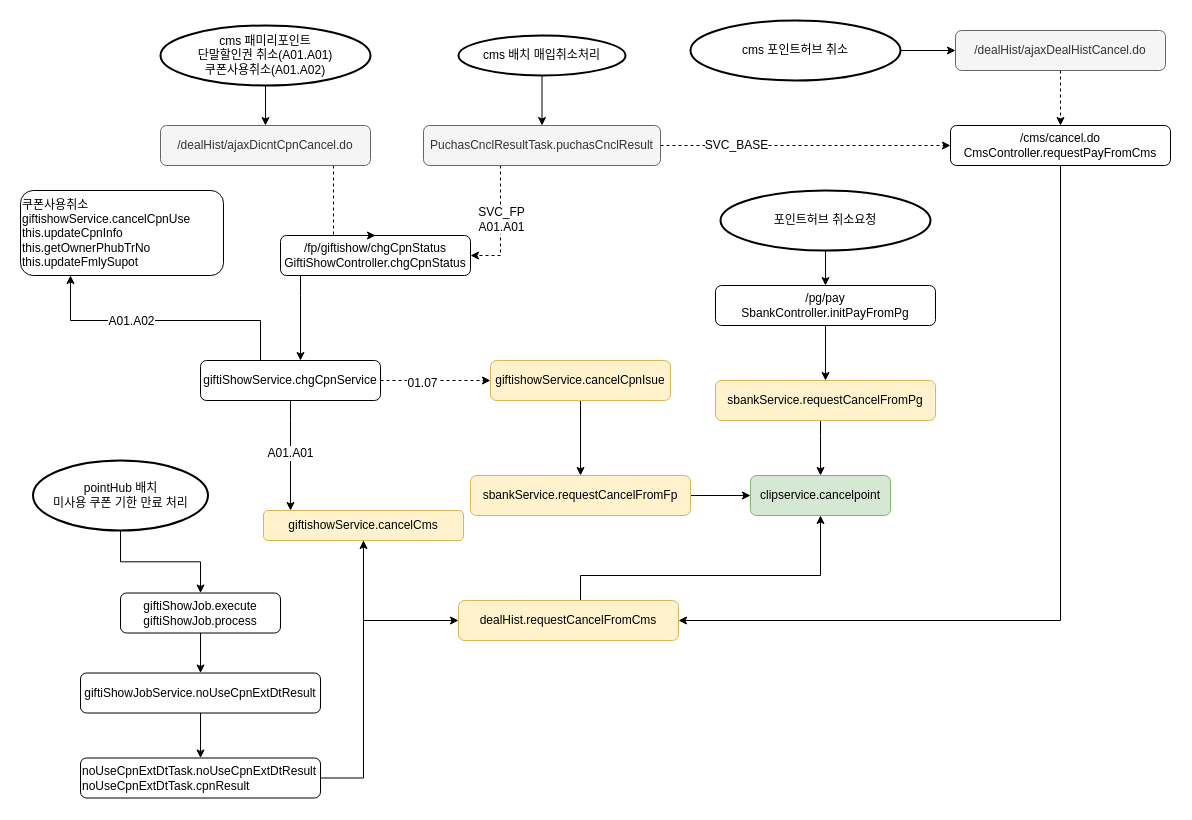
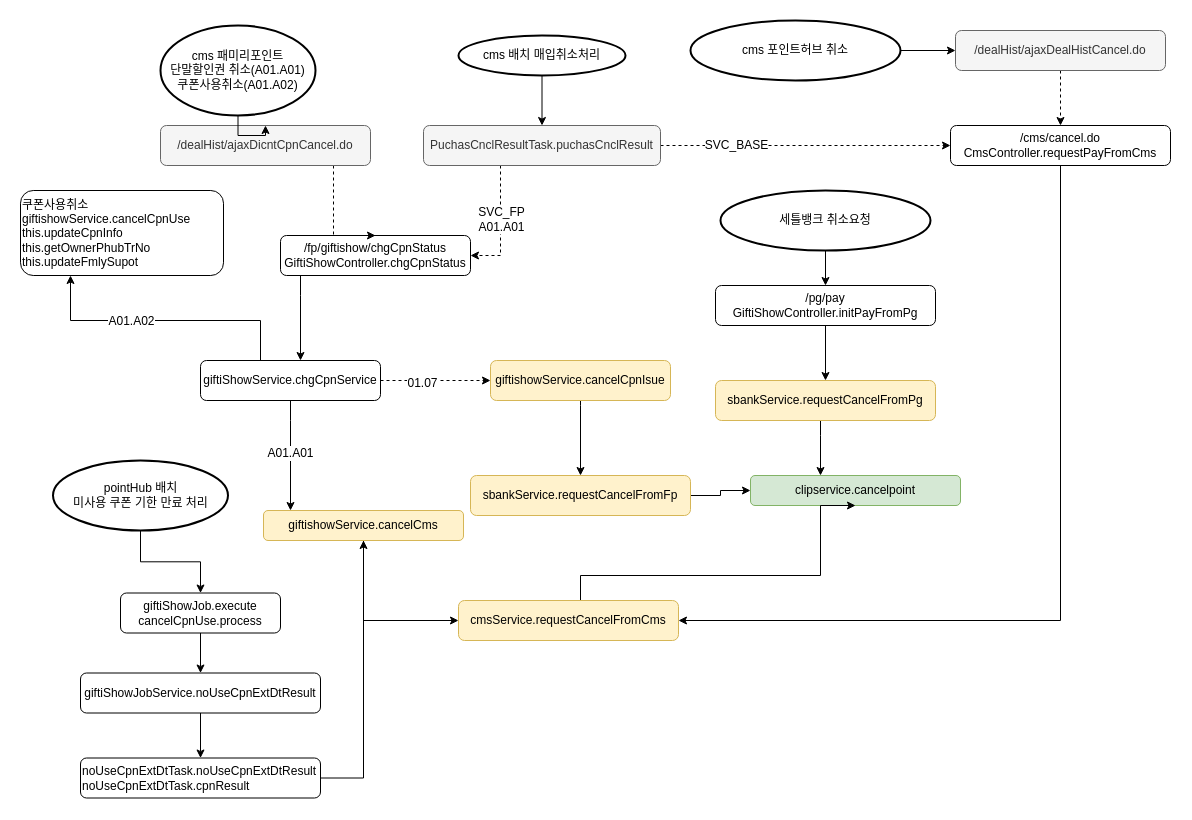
node "cms 패미리포인트 단말할인권 취소(A01.A01) 쿠폰사용취소(A01.A02)": size 210x60 -> 155x90
node "포인트허브 취소요청": label "포인트허브 취소요청" -> "세틀뱅크 취소요청"
node "/pg/pay SbankController.initPayFromPg": label "/pg/pay SbankController.initPayFromPg" -> "/pg/pay GiftiShowController.initPayFromPg"
node "pointHub 배치 미사용 쿠폰 기한 만료 처리": moved (121, 496) -> (141, 496)
node "clipservice.cancelpoint": size 140x40 -> 210x30
node "giftiShowJob.execute giftiShowJob.process": label "giftiShowJob.execute giftiShowJob.process" -> "giftiShowJob.execute cancelCpnUse.process"
node "dealHist.requestCancelFromCms": label "dealHist.requestCancelFromCms" -> "cmsService.requestCancelFromCms"
